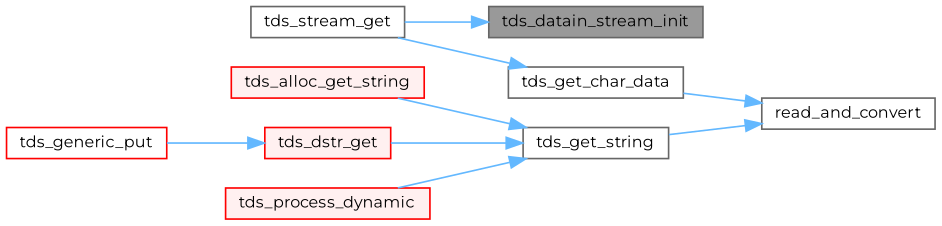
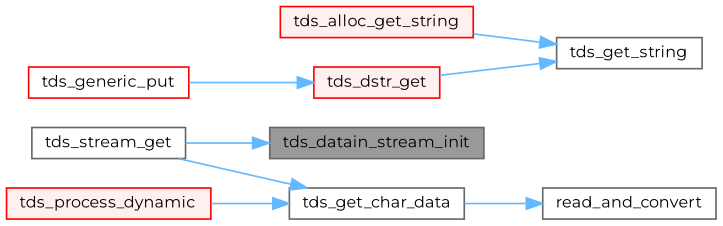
edge "tds_get_string" -> "read_and_convert": removed
edge "tds_process_dynamic" -> "tds_get_string": now "tds_process_dynamic" -> "tds_get_char_data"
